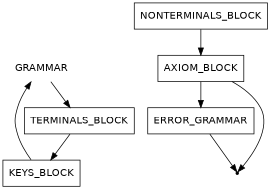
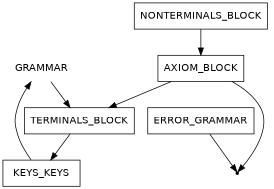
edge "AXIOM_BLOCK" -> "ERROR_GRAMMAR": now "AXIOM_BLOCK" -> "TERMINALS_BLOCK"
node "KEYS_BLOCK": label "KEYS_BLOCK" -> "KEYS_KEYS"
